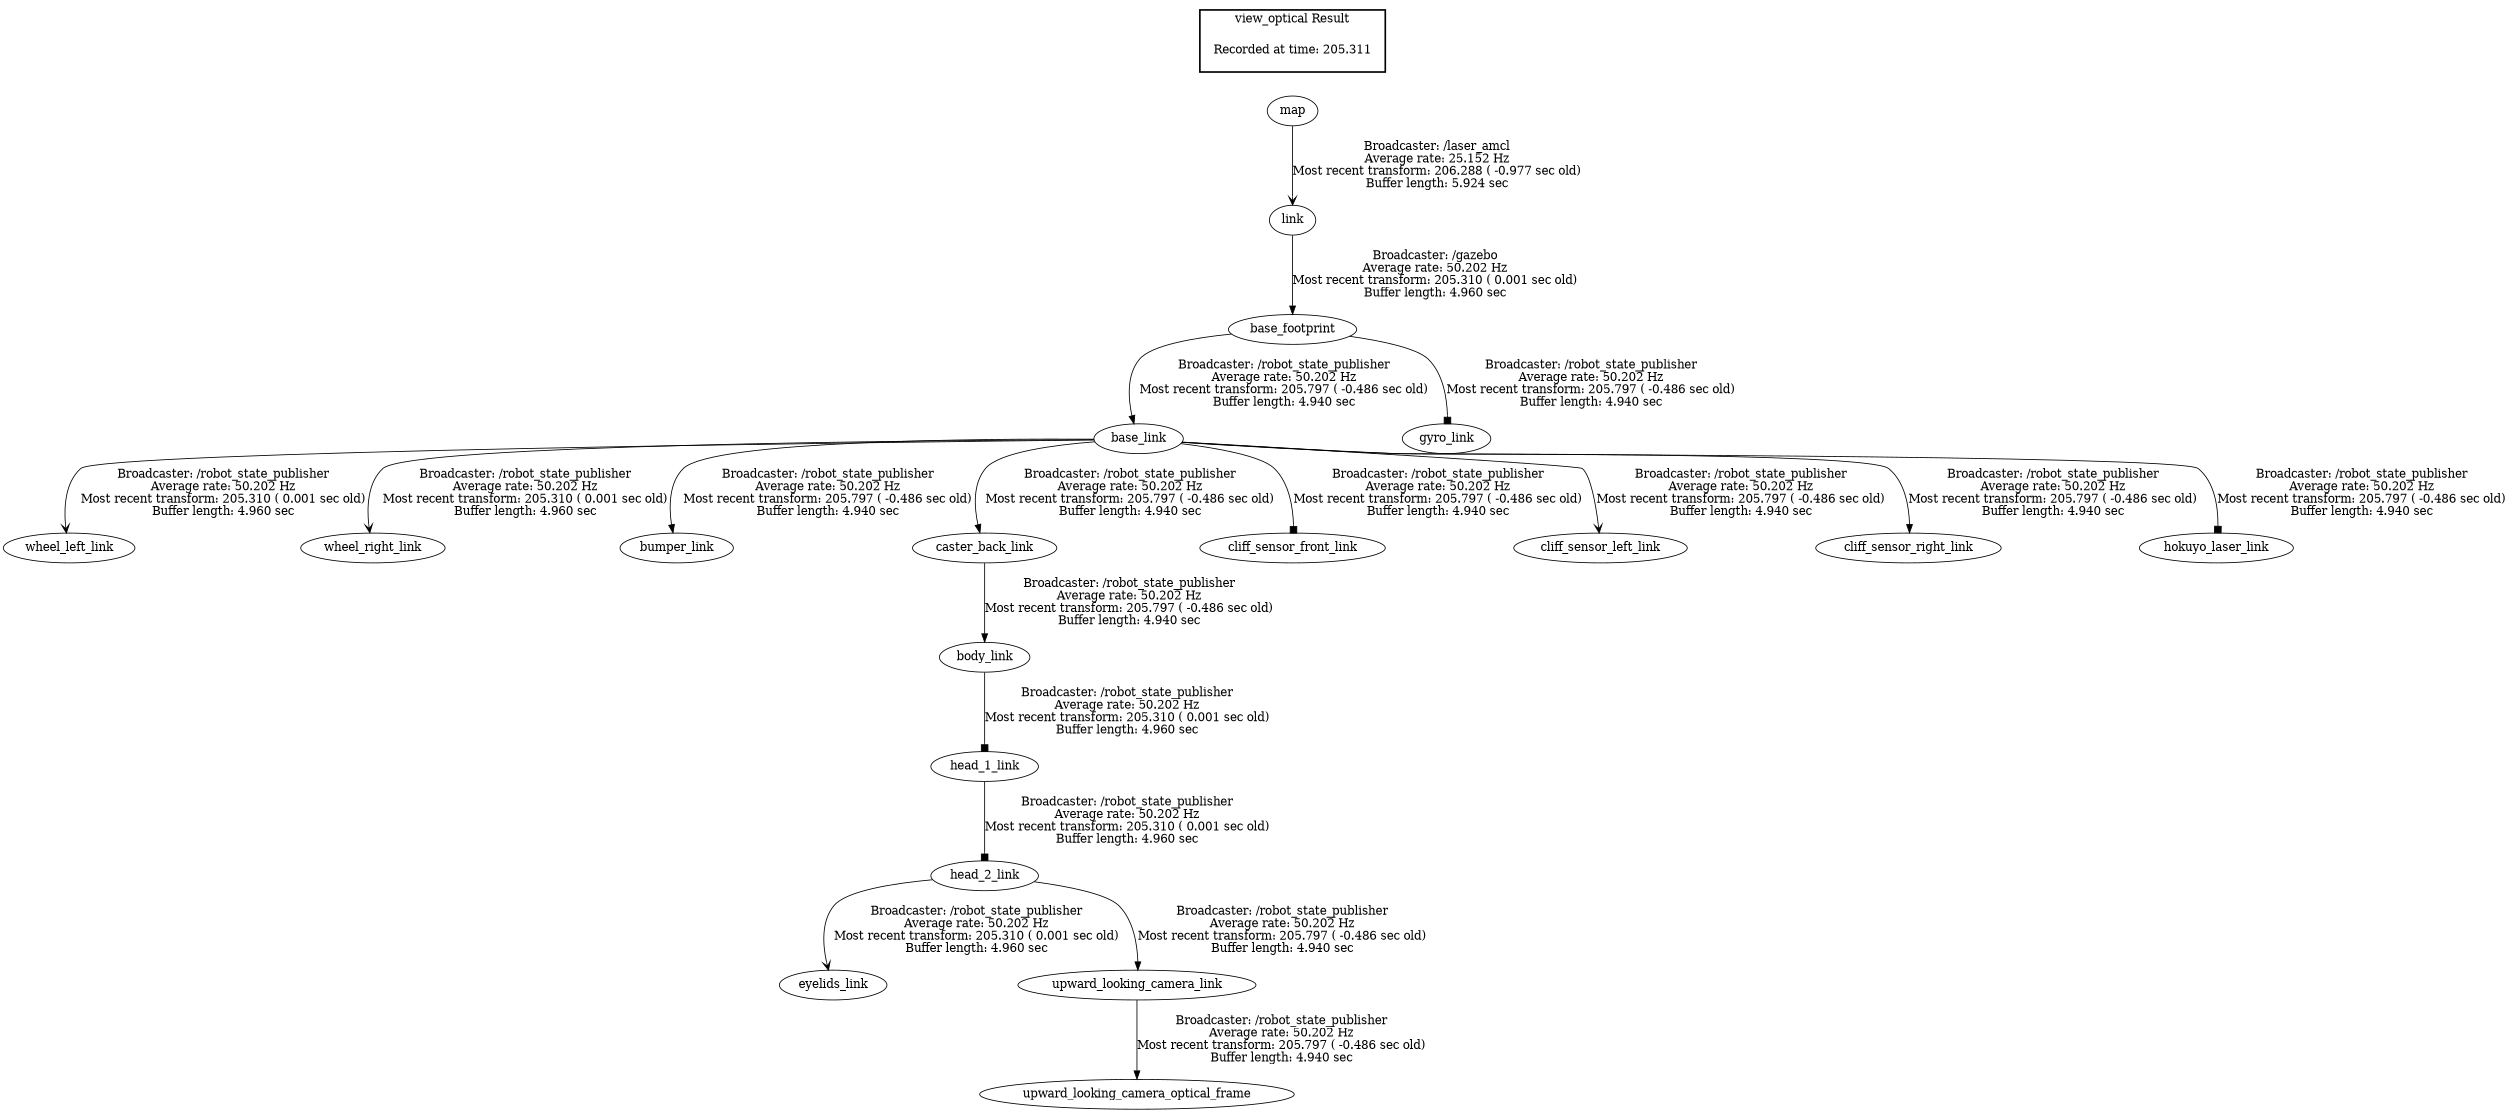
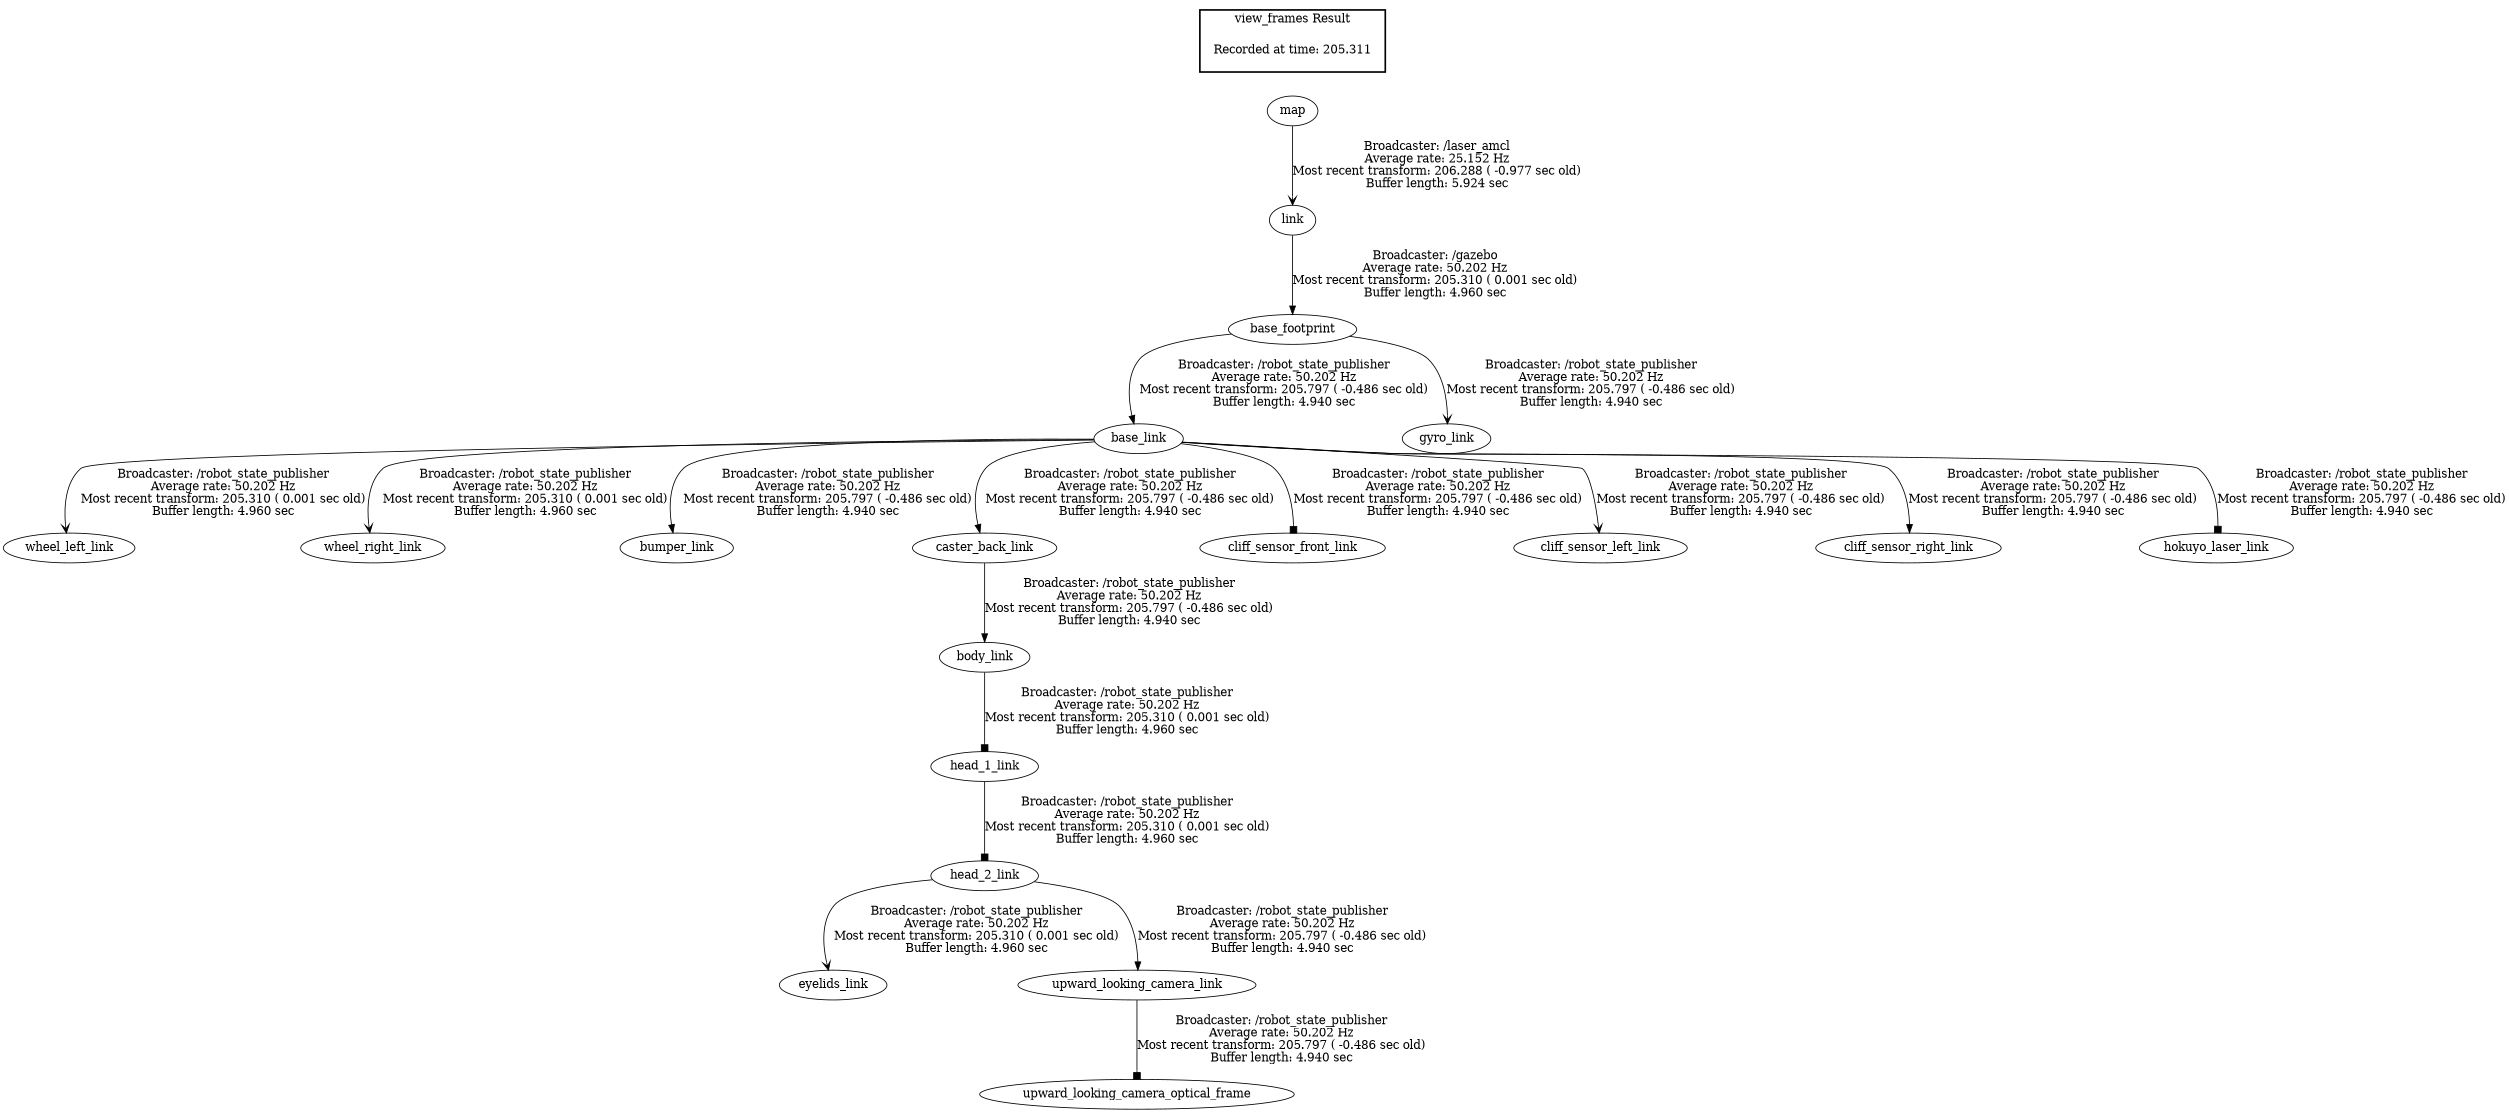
cluster "view_optical Result": label "view_optical Result" -> "view_frames Result"
edge "base_footprint" -> "gyro_link": arrowhead box -> vee
edge "upward_looking_camera_link" -> "upward_looking_camera_optical_frame": arrowhead normal -> box
